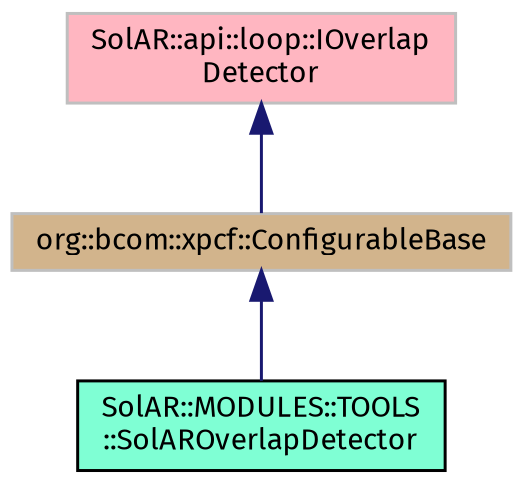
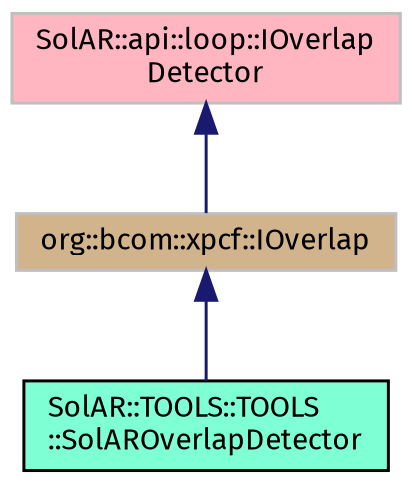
node "org::bcom::xpcf::ConfigurableBase": label "org::bcom::xpcf::ConfigurableBase" -> "org::bcom::xpcf::IOverlap"
node "SolAR::MODULES::TOOLS ::SolAROverlapDetector": label "SolAR::MODULES::TOOLS ::SolAROverlapDetector" -> "SolAR::TOOLS::TOOLS ::SolAROverlapDetector"
